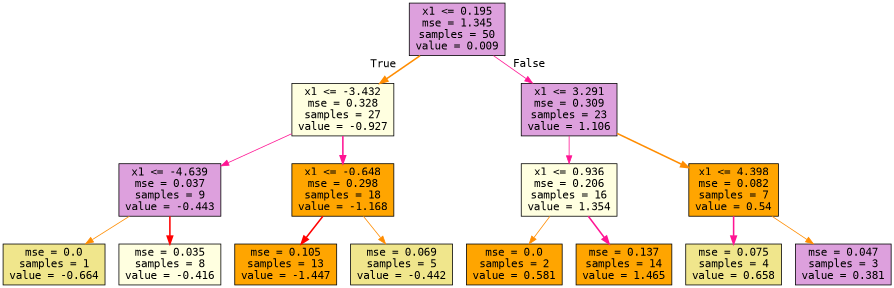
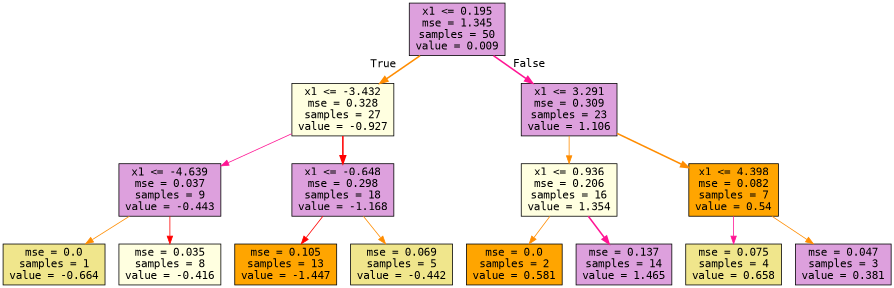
edge "x1 <= 0.195 mse = 1.345 samples = 50 value = 0.009" -> "x1 <= 3.291 mse = 0.309 samples = 23 value = 1.106": style solid -> bold
edge "x1 <= -3.432 mse = 0.328 samples = 27 value = -0.927" -> "x1 <= -0.648 mse = 0.298 samples = 18 value = -1.168": color deeppink -> red
edge "x1 <= 3.291 mse = 0.309 samples = 23 value = 1.106" -> "x1 <= 0.936 mse = 0.206 samples = 16 value = 1.354": color deeppink -> darkorange
node "x1 <= -0.648 mse = 0.298 samples = 18 value = -1.168": fillcolor orange -> plum
edge "x1 <= -4.639 mse = 0.037 samples = 9 value = -0.443" -> "mse = 0.035 samples = 8 value = -0.416": style bold -> solid
edge "x1 <= 4.398 mse = 0.082 samples = 7 value = 0.54" -> "mse = 0.075 samples = 4 value = 0.658": style bold -> solid
edge "x1 <= -0.648 mse = 0.298 samples = 18 value = -1.168" -> "mse = 0.105 samples = 13 value = -1.447": style bold -> solid
node "mse = 0.137 samples = 14 value = 1.465": fillcolor orange -> plum
